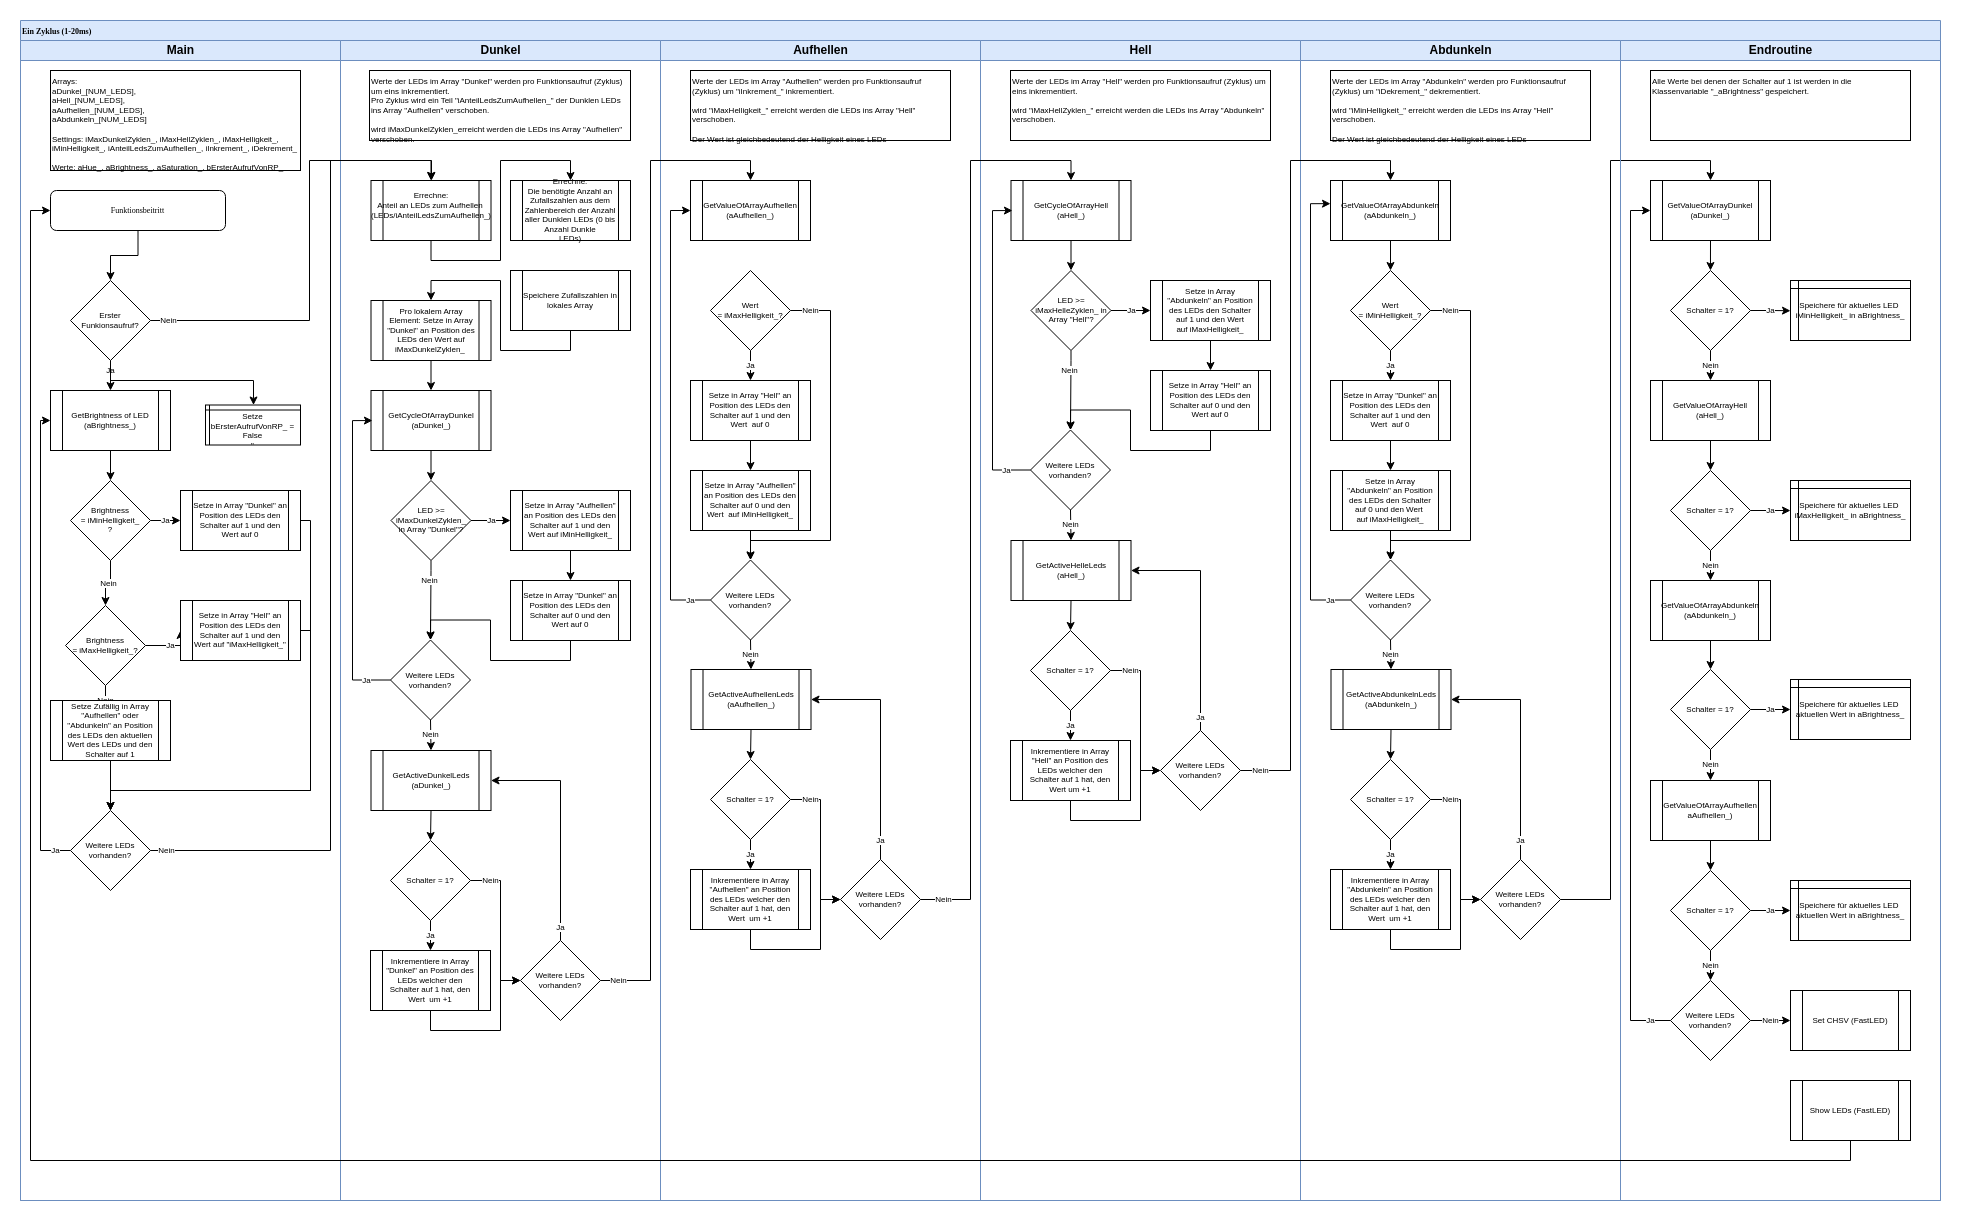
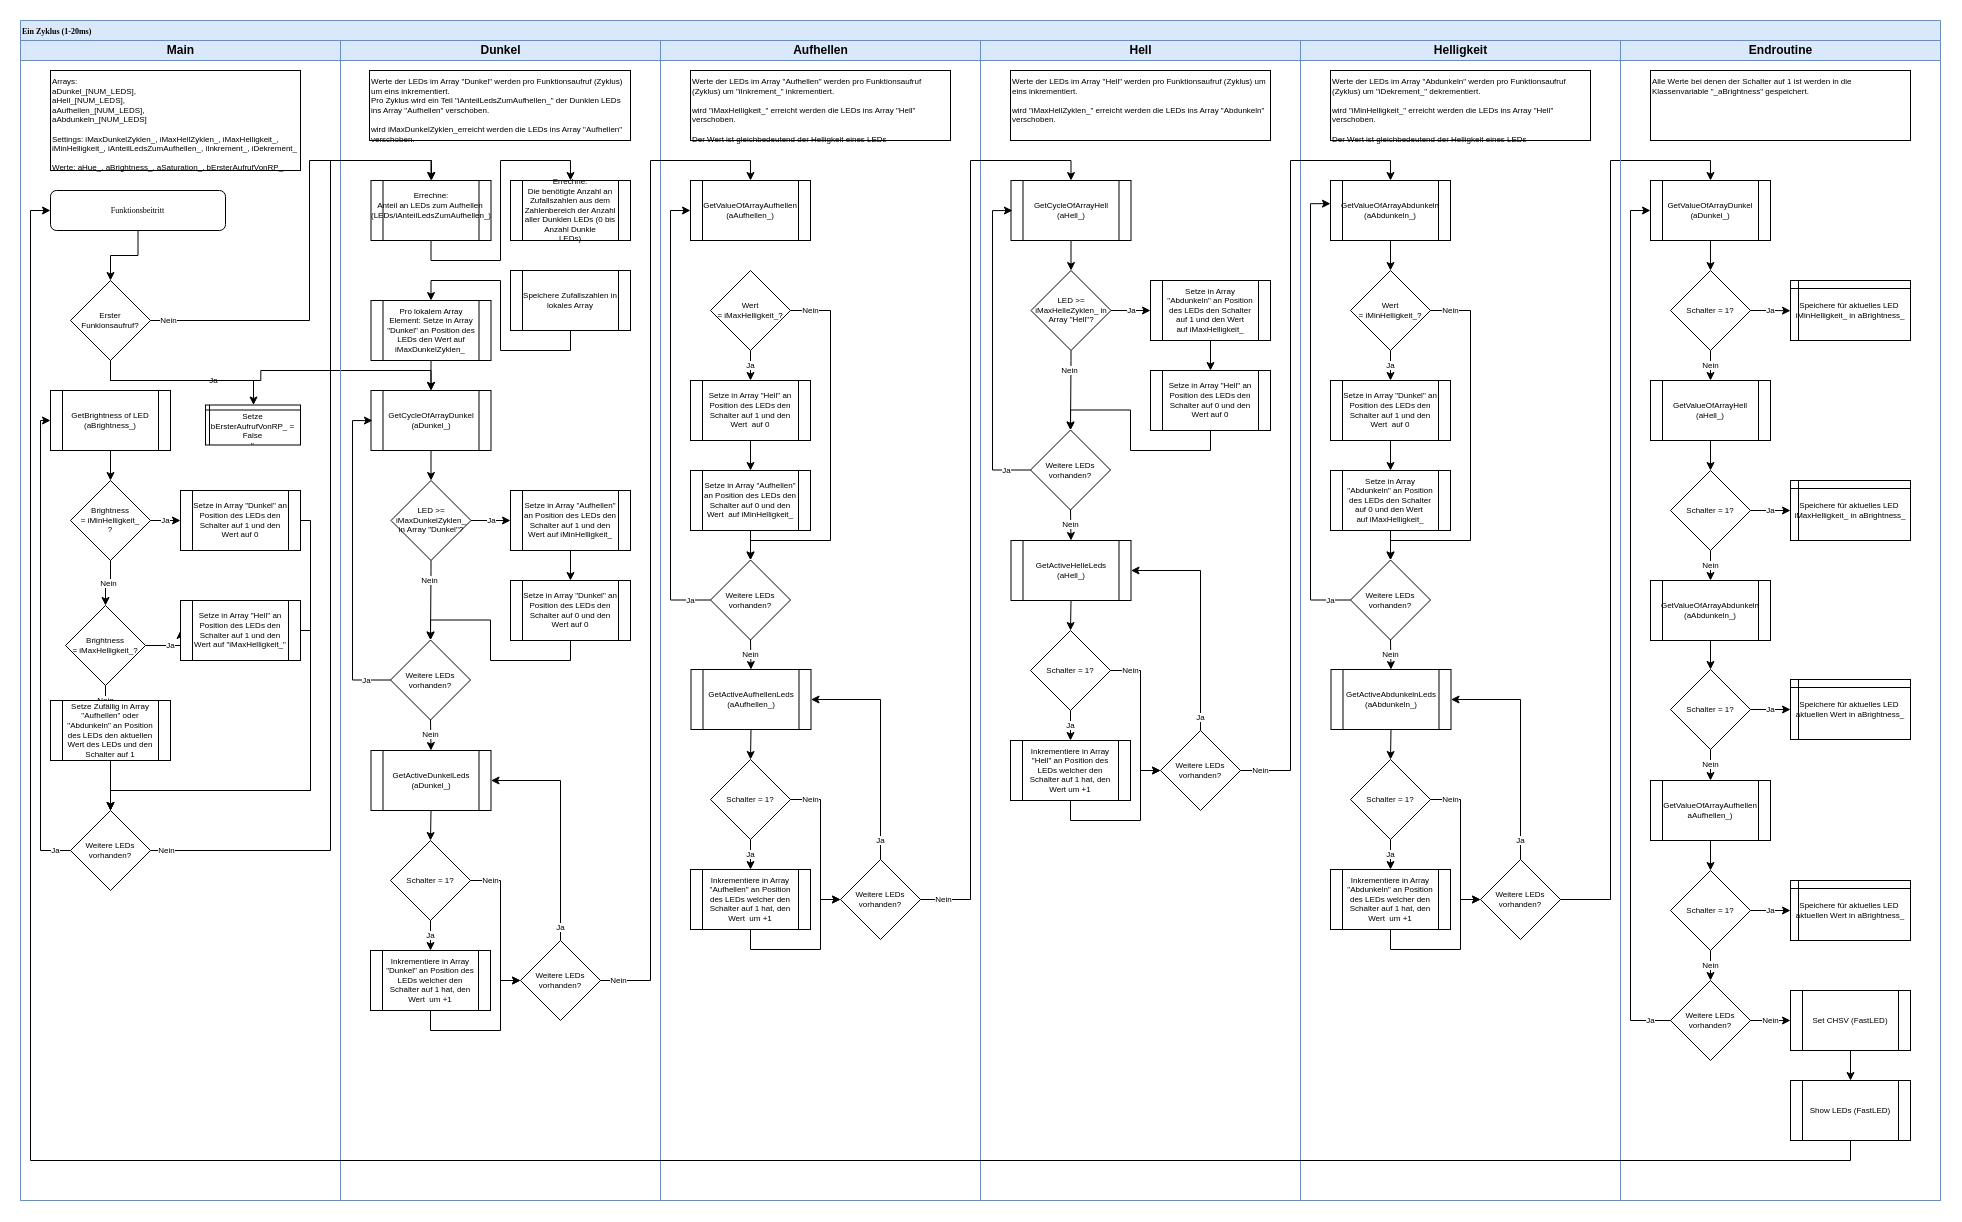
node "Abdunkeln": label "Abdunkeln" -> "Helligkeit"
edge "Erster Funkionsaufruf?" -> "GetBrightness of LED (aBrightness_)": now "Erster Funkionsaufruf?" -> "GetCycleOfArrayDunkel (aDunkel_)"
edge "Set CHSV (FastLED)" -> "Show LEDs (FastLED)": added
